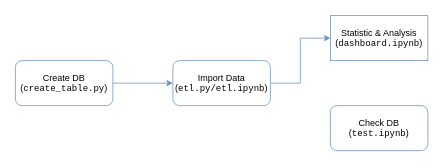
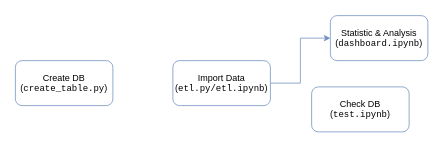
node "Statistic & Analysis (dashboard.ipynb)": shape rectangle -> rounded rectangle
edge "Create DB (create_table.py)" -> "Import Data (etl.py/etl.ipynb)": removed
node "Check DB (test.ipynb)": moved (379, 128) -> (360, 109)
